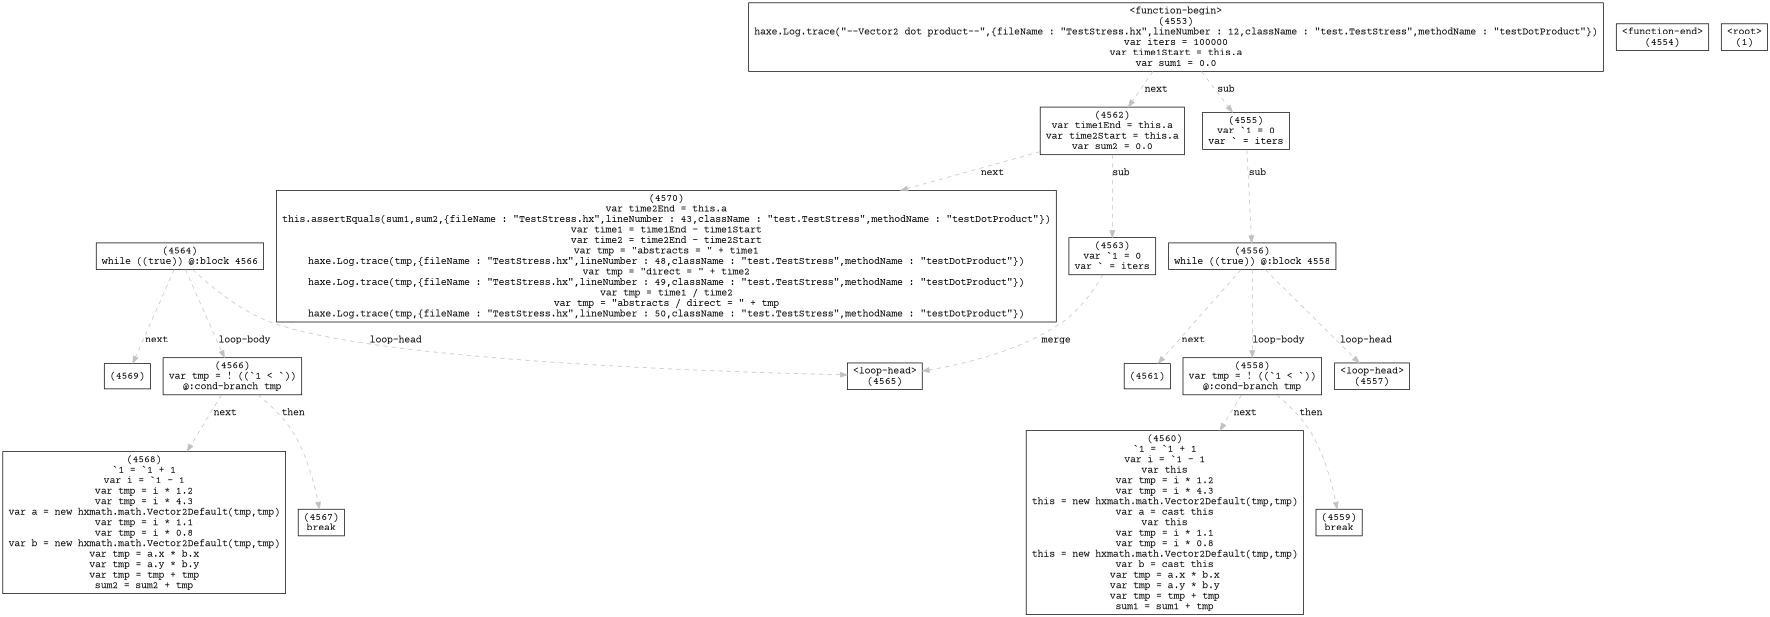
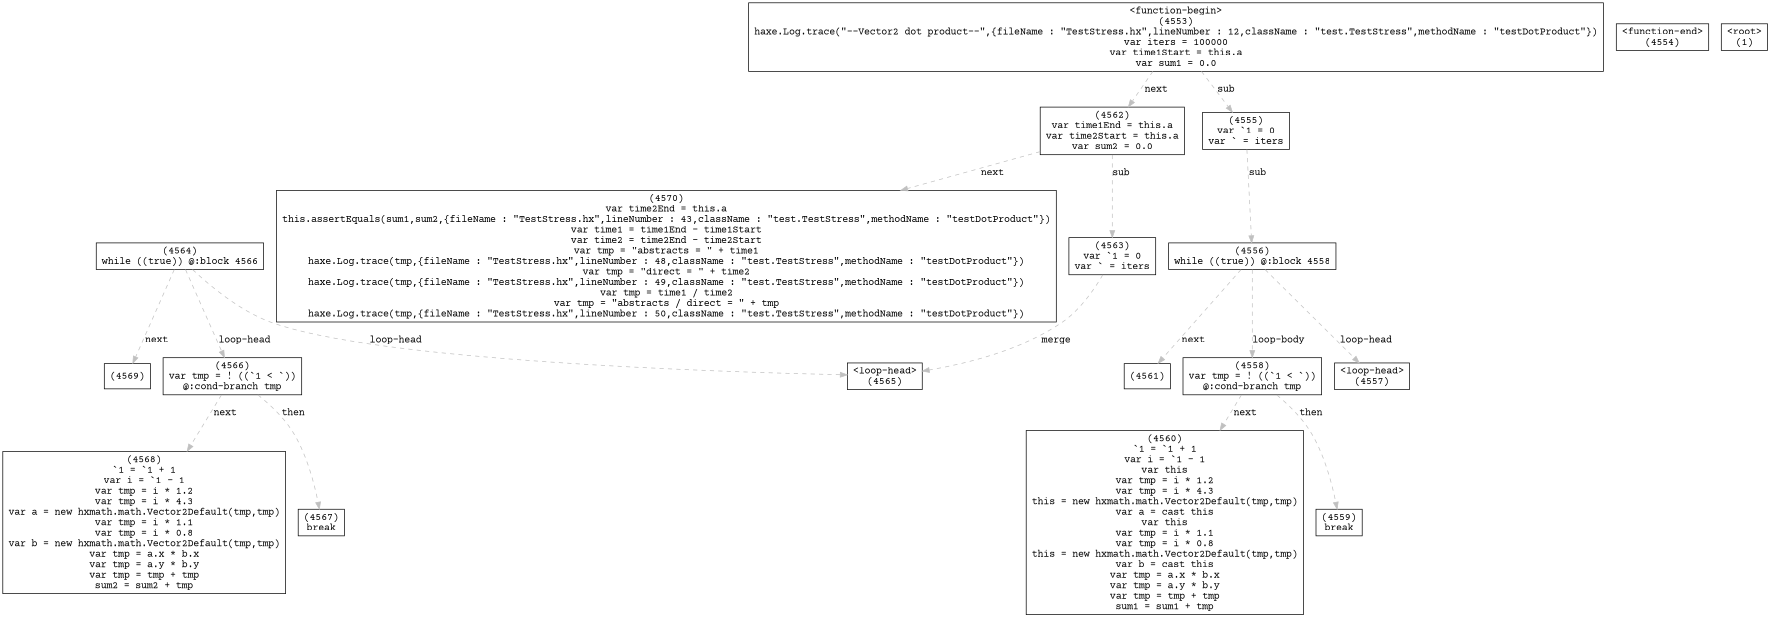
edge "(4564) while ((true)) @:block 4566" -> "(4566) var tmp = ! ((`1 < `)) @:cond-branch tmp": label "loop-body" -> "loop-head"
